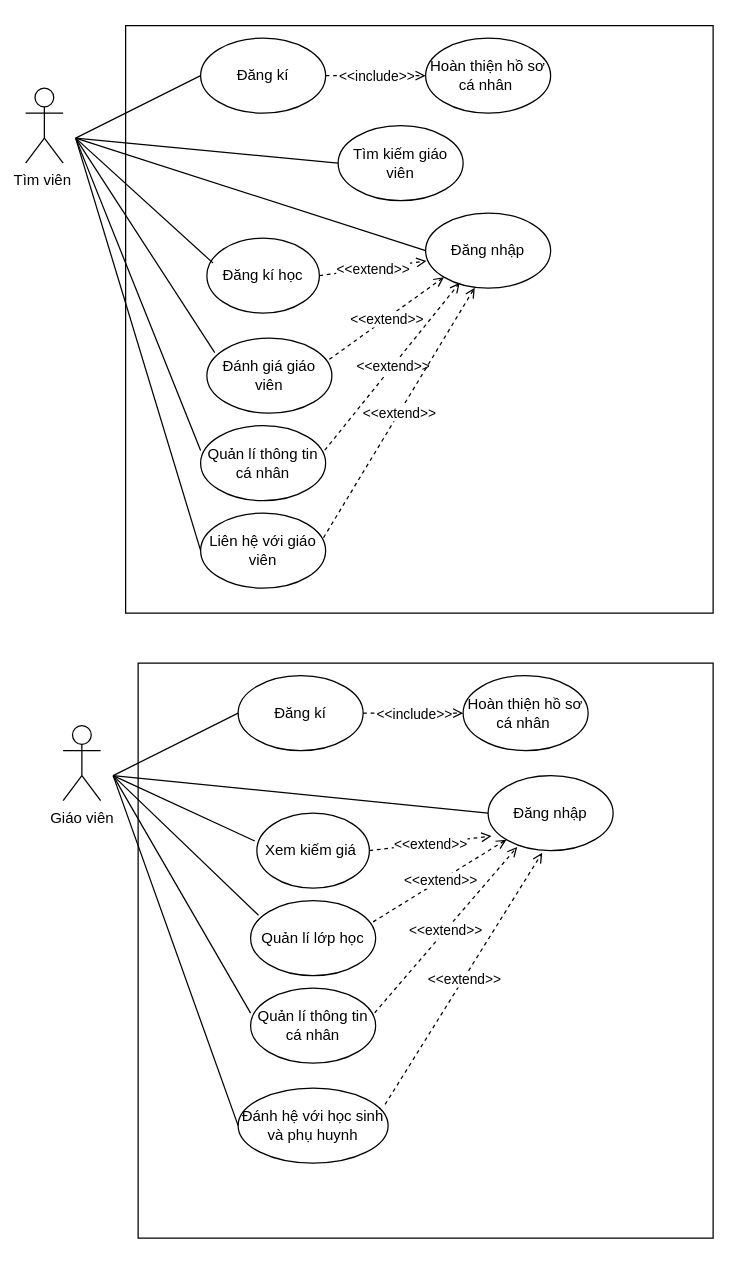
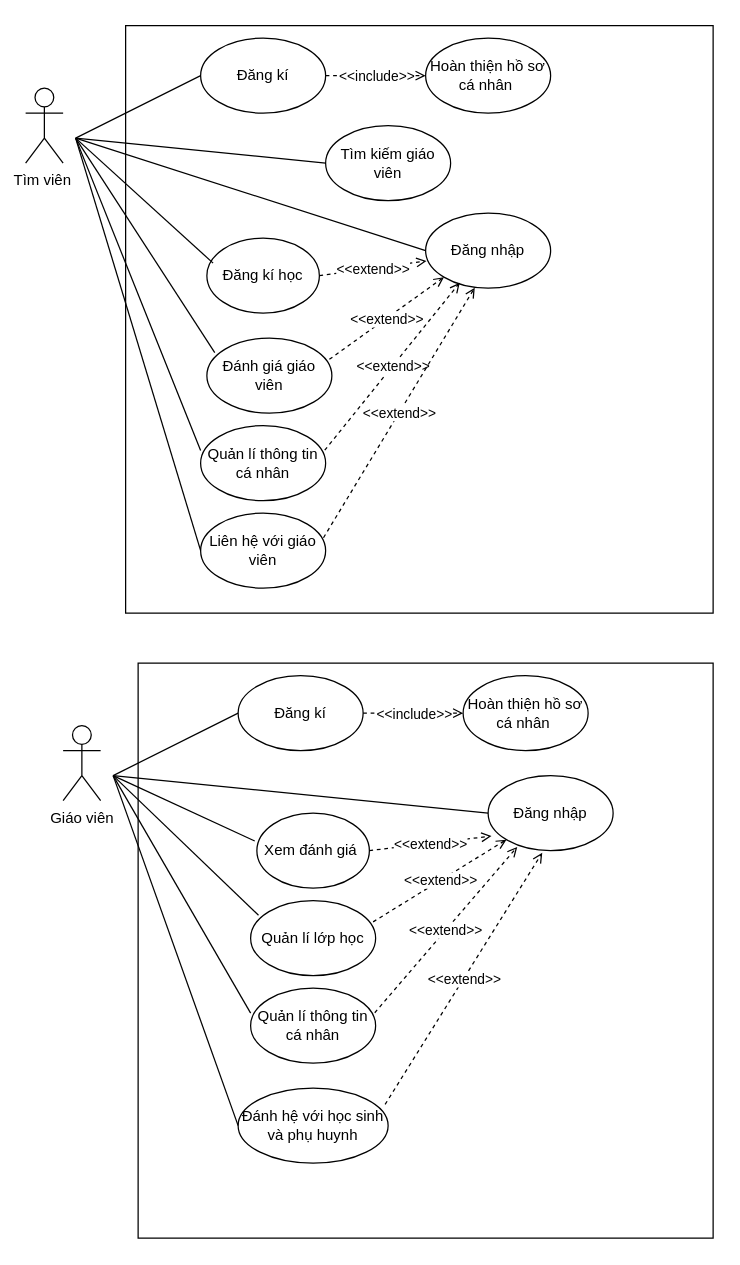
node "Tìm kiếm giáo viên": moved (401, 163) -> (388, 163)
node "Xem kiếm giá": label "Xem kiếm giá" -> "Xem đánh giá"
